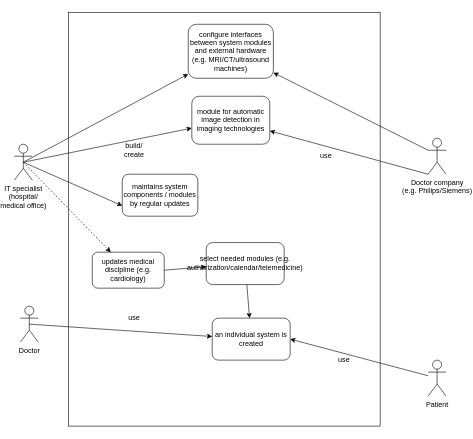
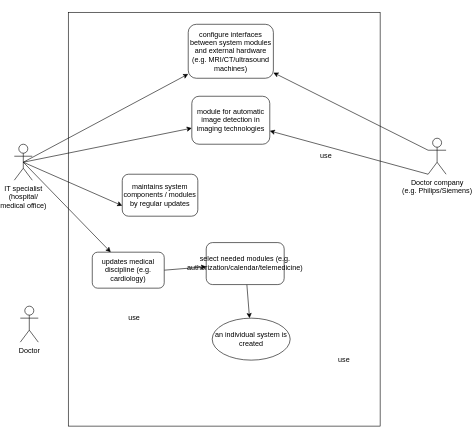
node "build/ create": removed
edge "IT specialist (hospital/ medical office)" -> "updates medical discipline (e.g. cardiology)": style dashed -> solid
edge "Doctor" -> "an individual system is created": removed
node "an individual system is created": shape rounded rectangle -> ellipse
edge "Patient" -> "an individual system is created": removed
node "Patient": removed
